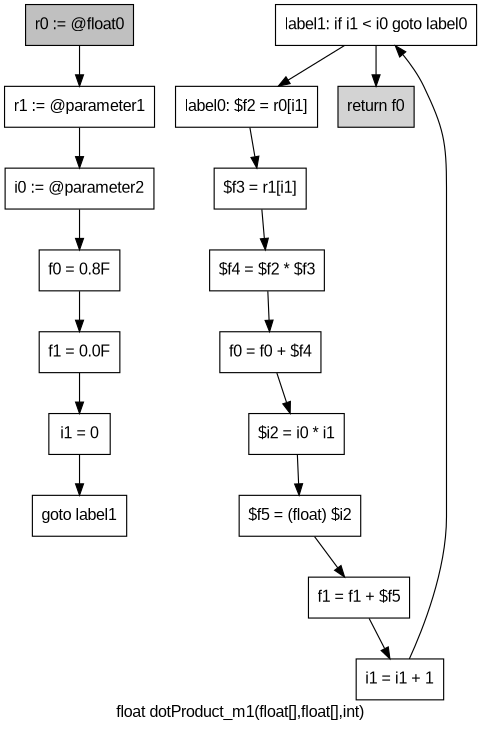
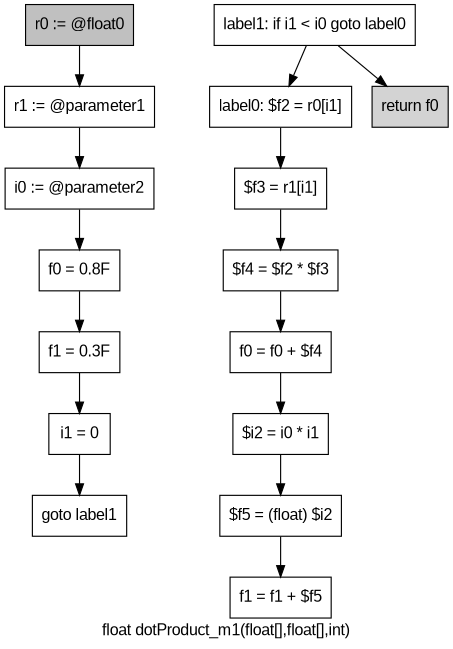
node "f1 = 0.0F": label "f1 = 0.0F" -> "f1 = 0.3F"
node "i1 = i1 + 1": removed
